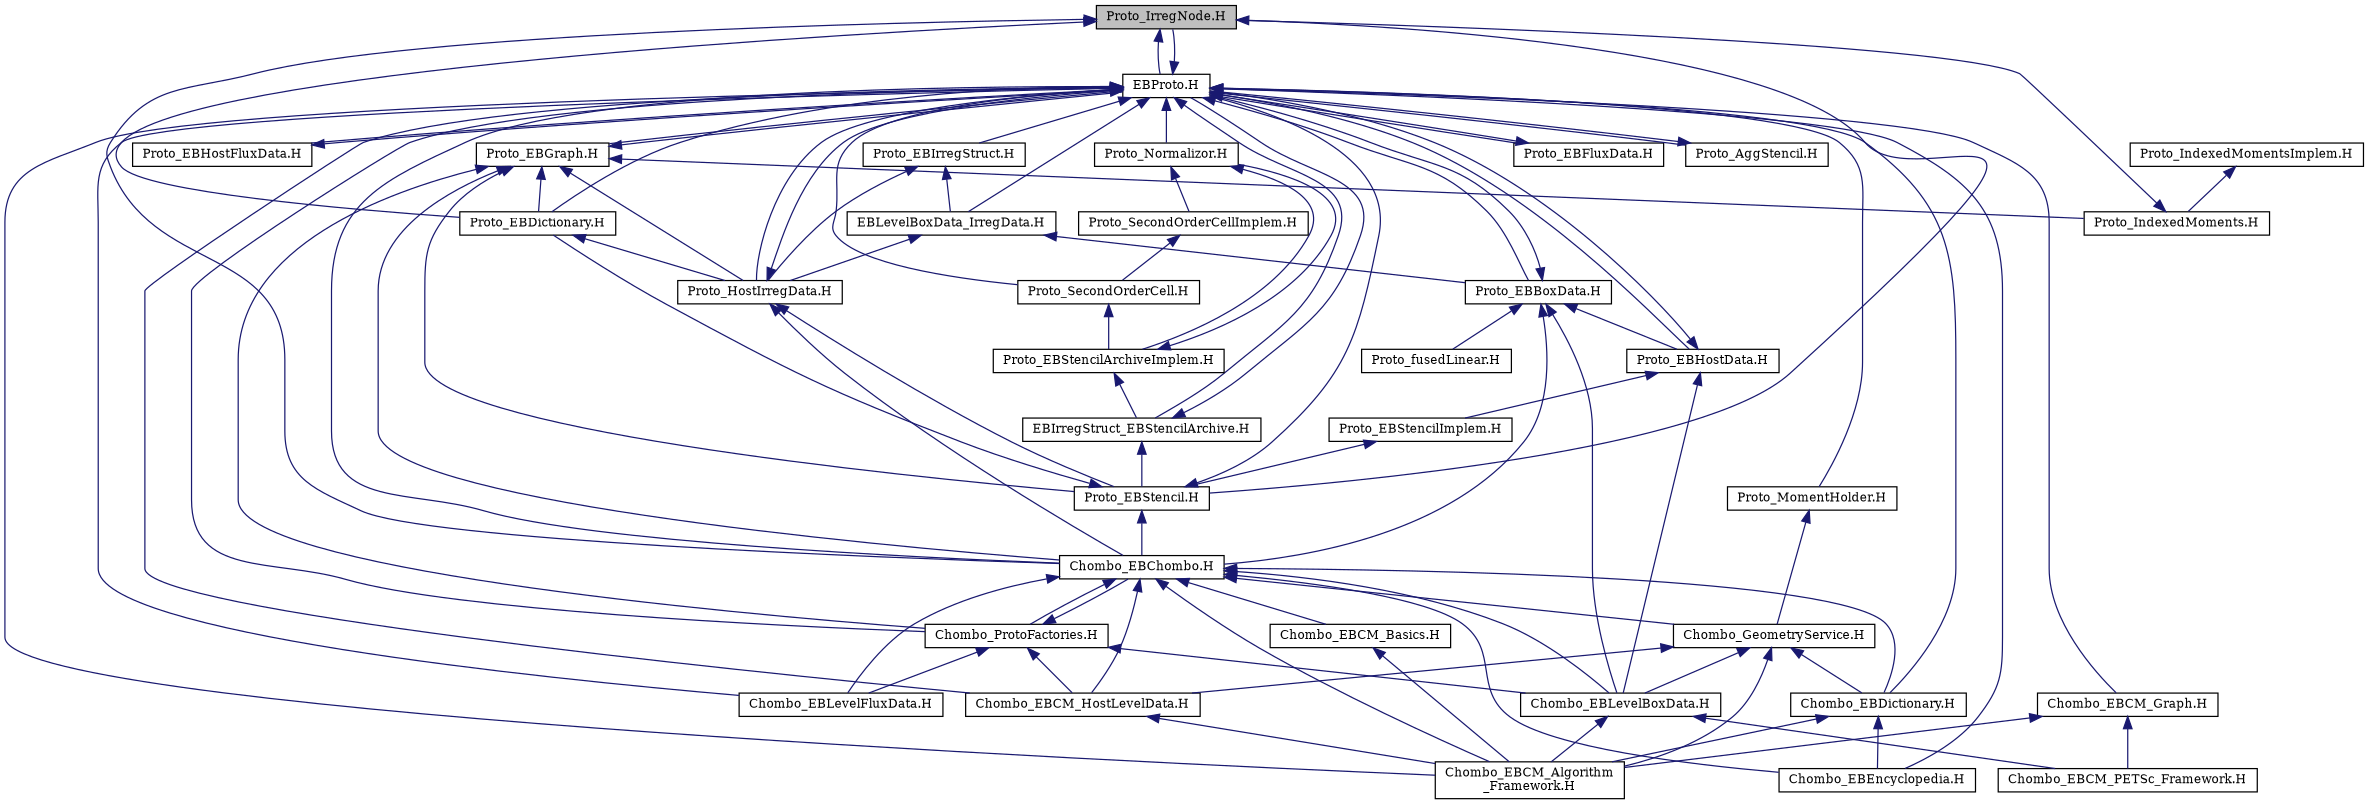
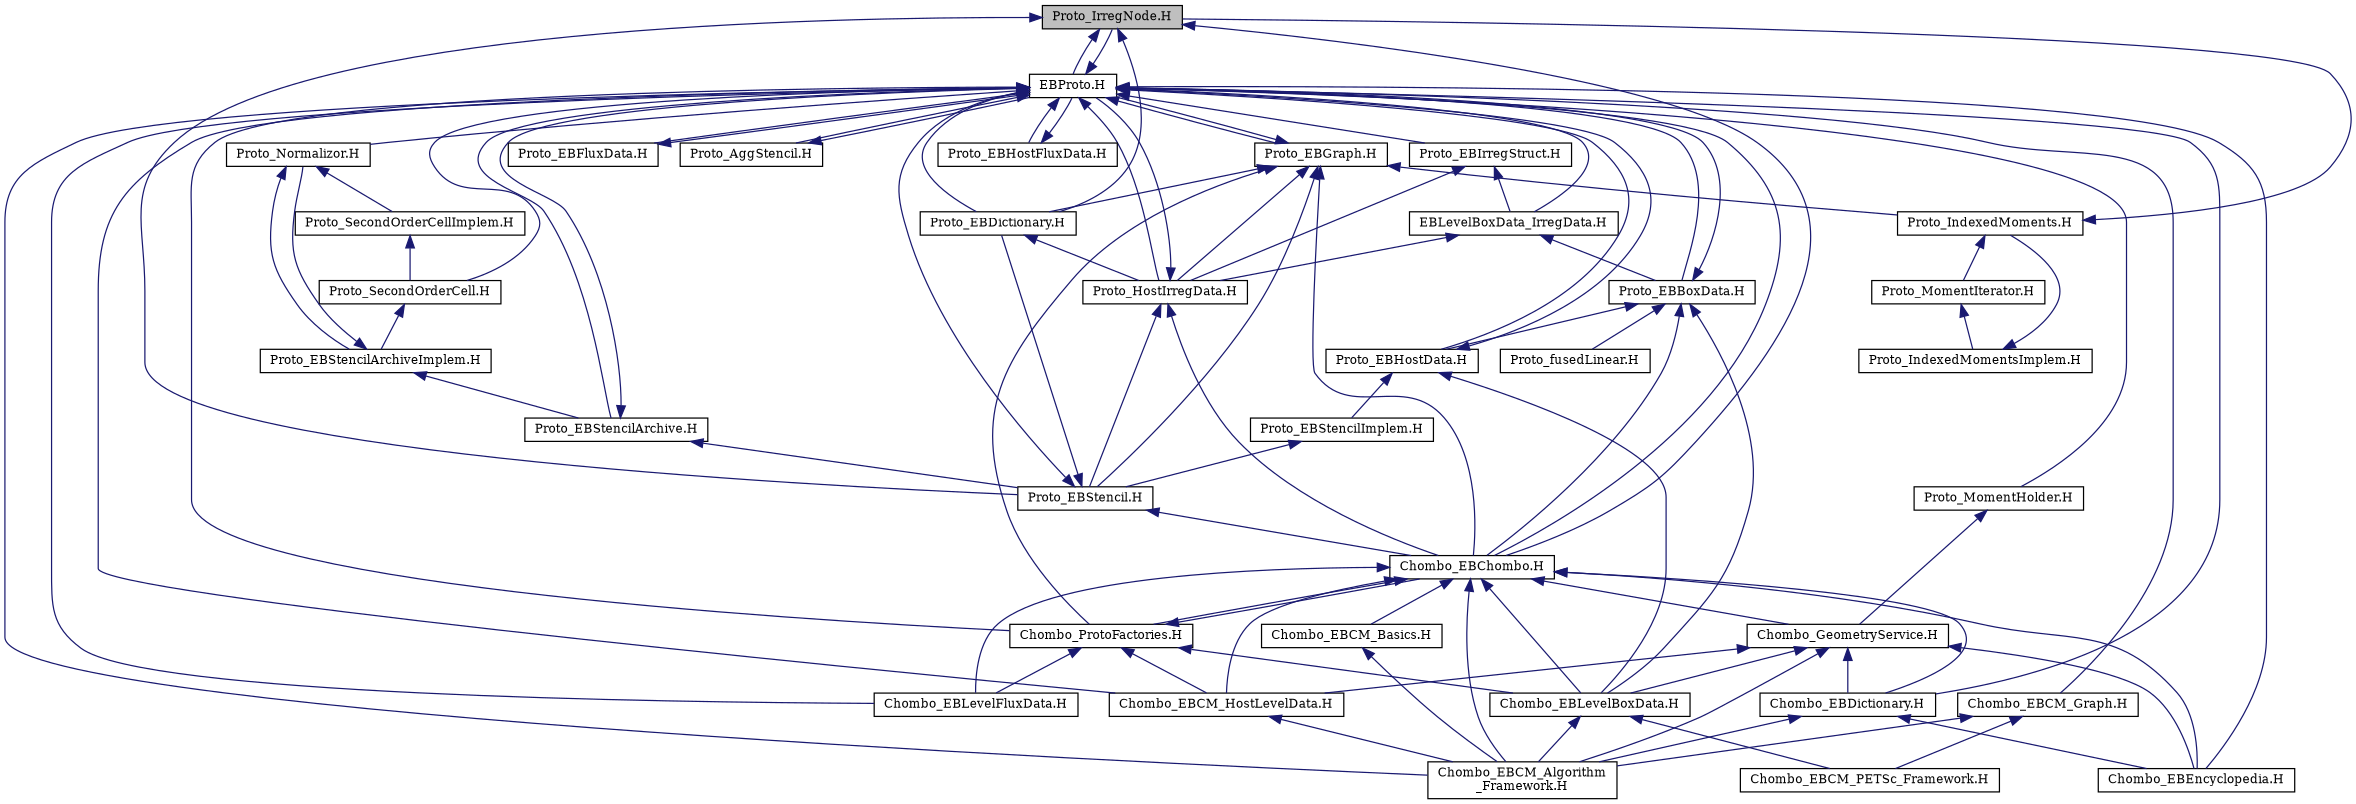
node "Proto_MomentIterator.H": added
node "EBIrregStruct_EBStencilArchive.H": label "EBIrregStruct_EBStencilArchive.H" -> "Proto_EBStencilArchive.H"
edge "Chombo_EBEncyclopedia.H" -> "Chombo_GeometryService.H": added
